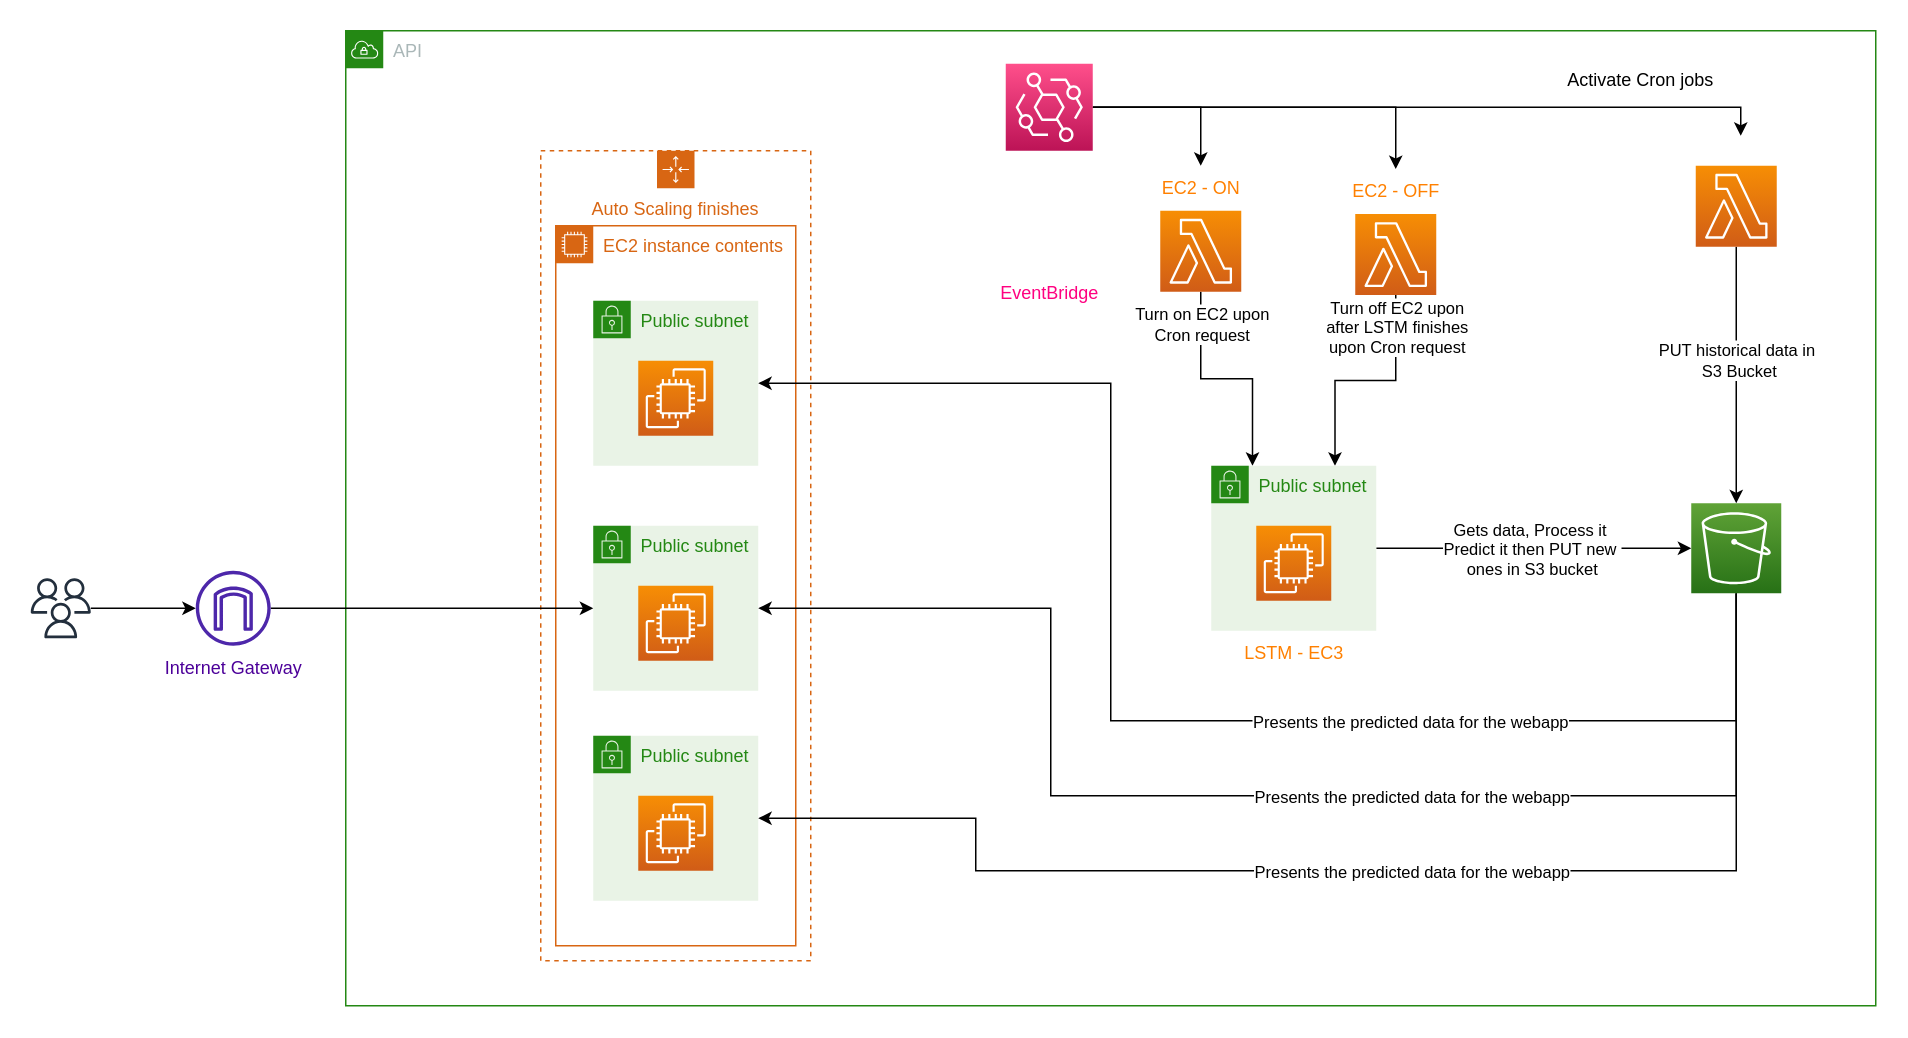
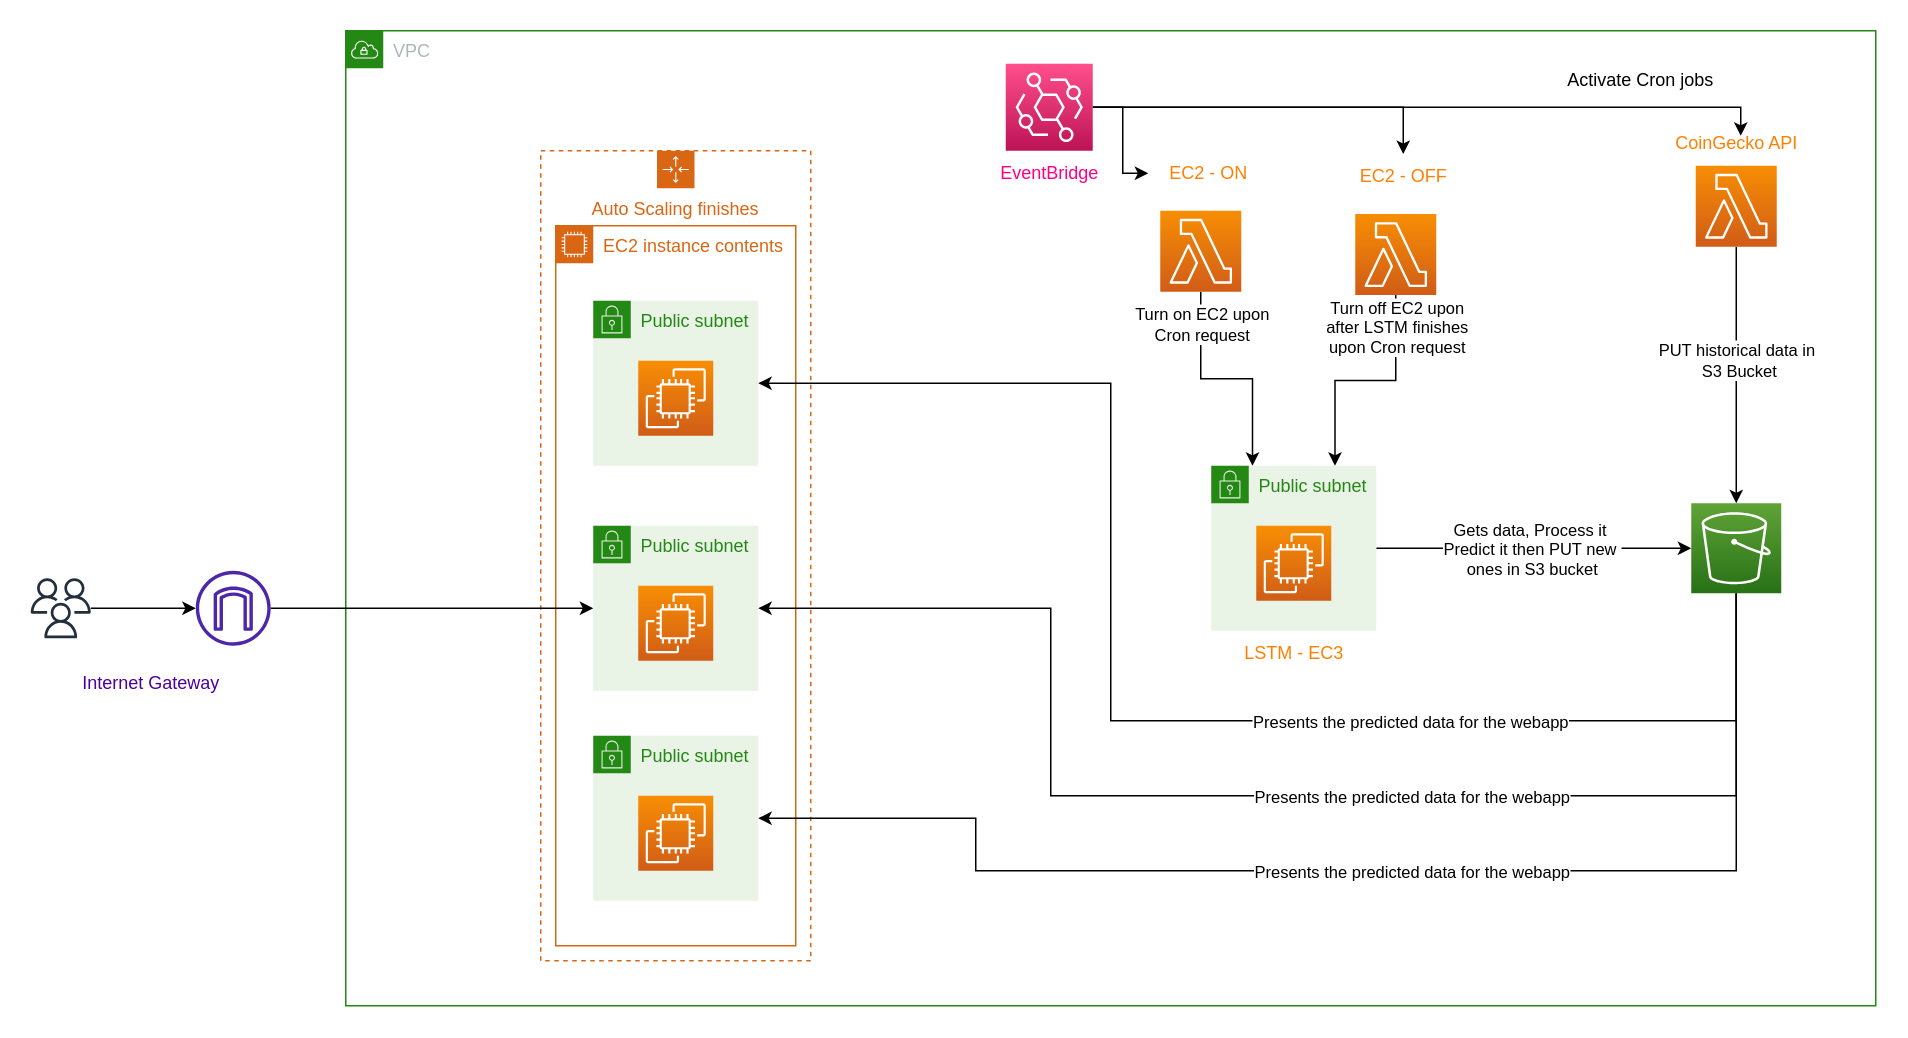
node "API": label "API" -> "VPC"
node "CoinGecko API": added
node "EC2 - ON": moved (1201, 188) -> (1208, 173)
node "EC2 - OFF": moved (1396, 192) -> (1403, 177)
node "EventBridge": moved (1049, 293) -> (1049, 173)
node "Internet Gateway": moved (233, 668) -> (151, 683)
